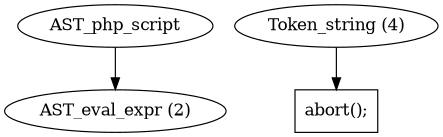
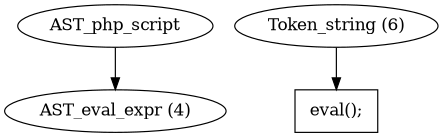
node "Token_string (4)": label "Token_string (4)" -> "Token_string (6)"
node "AST_eval_expr (2)": label "AST_eval_expr (2)" -> "AST_eval_expr (4)"
node "abort();": label "abort();" -> "eval();"
